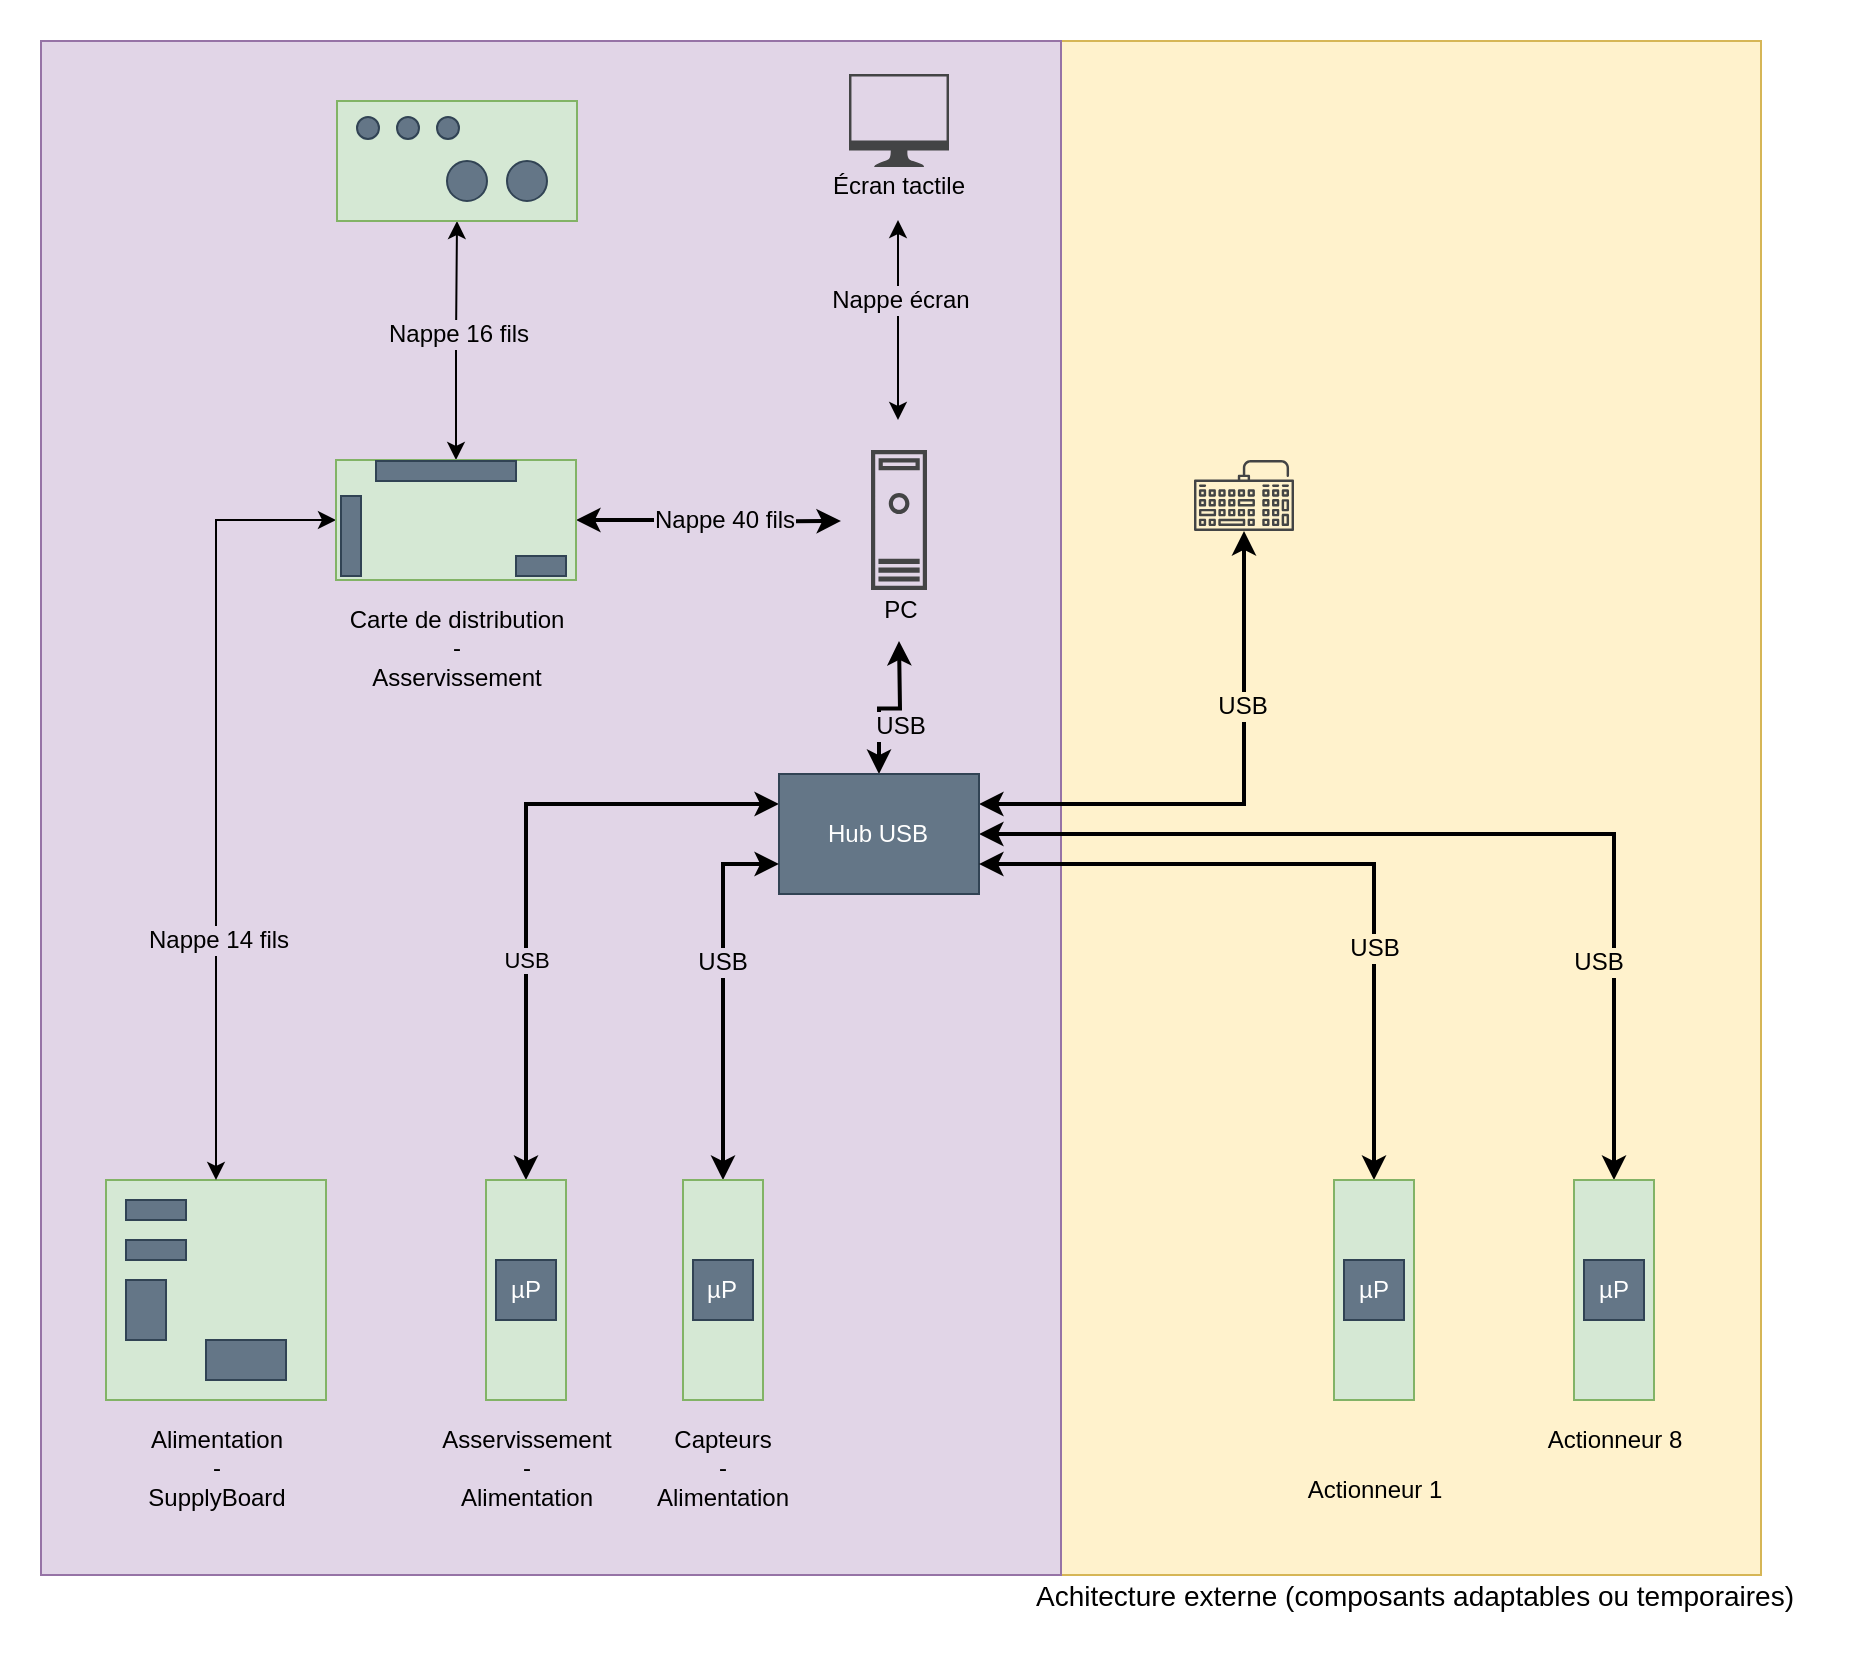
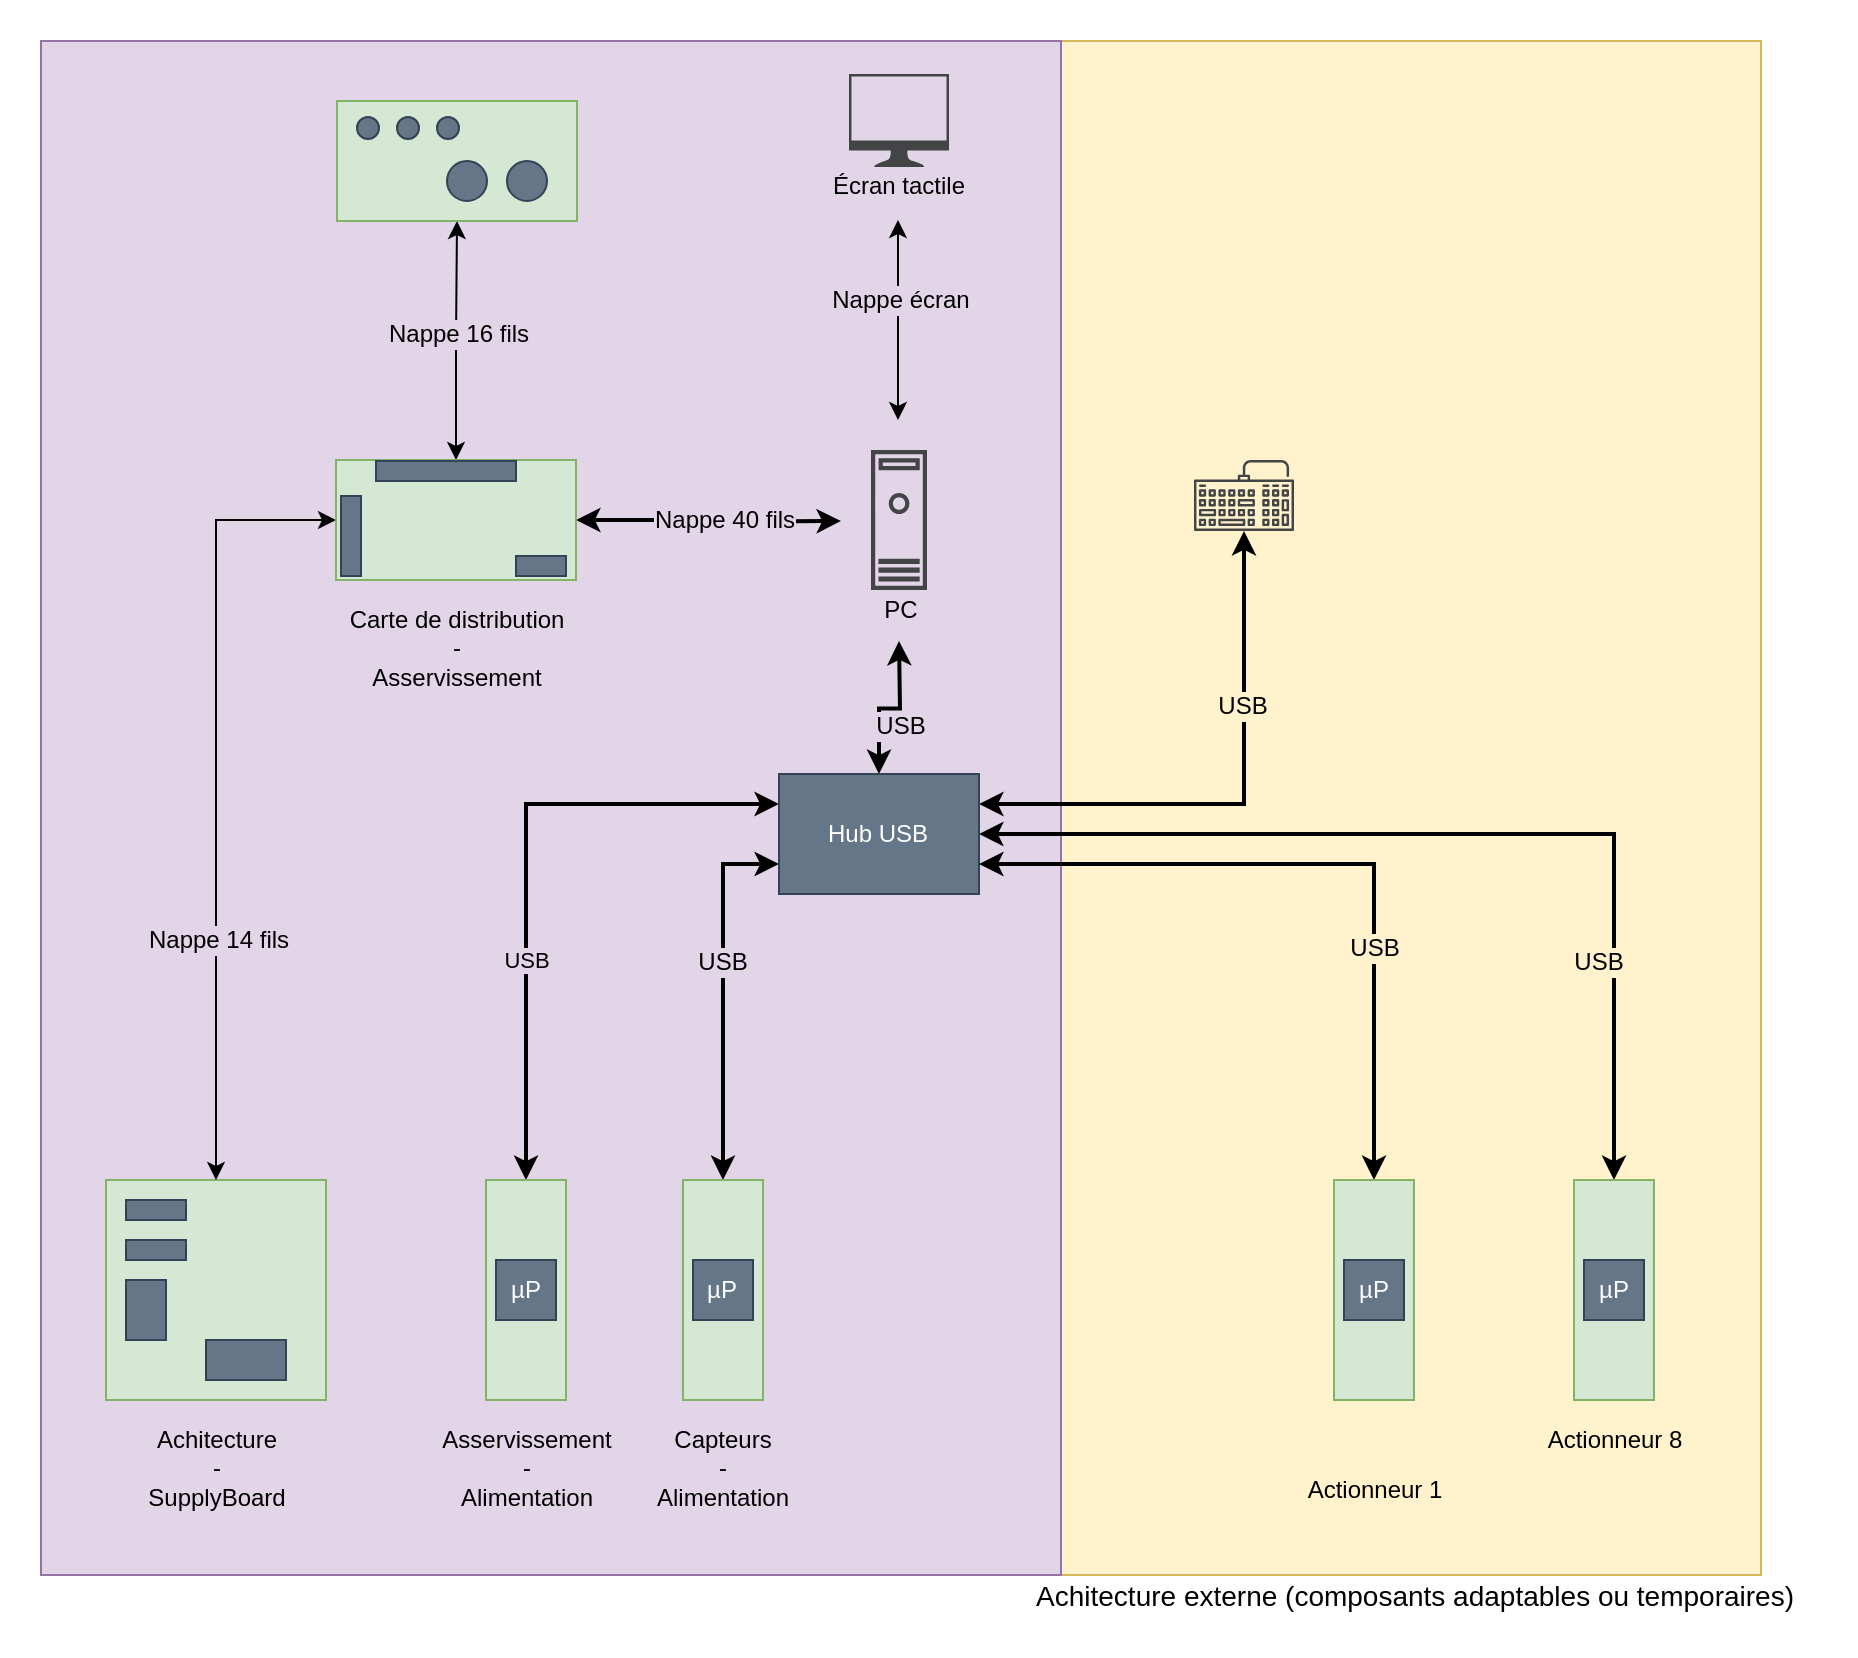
node "Alimentation - SupplyBoard": label "Alimentation - SupplyBoard" -> "Achitecture - SupplyBoard"
